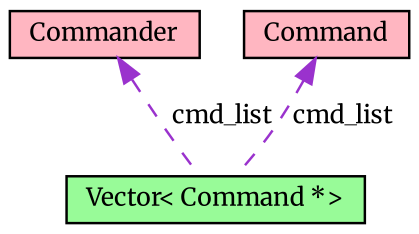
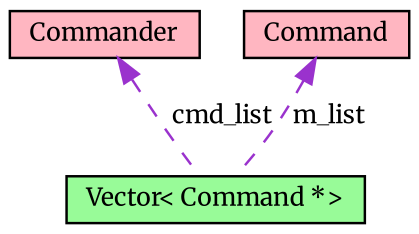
edge "Vector< Command *>" -> "Command": label " cmd_list" -> " m_list"
